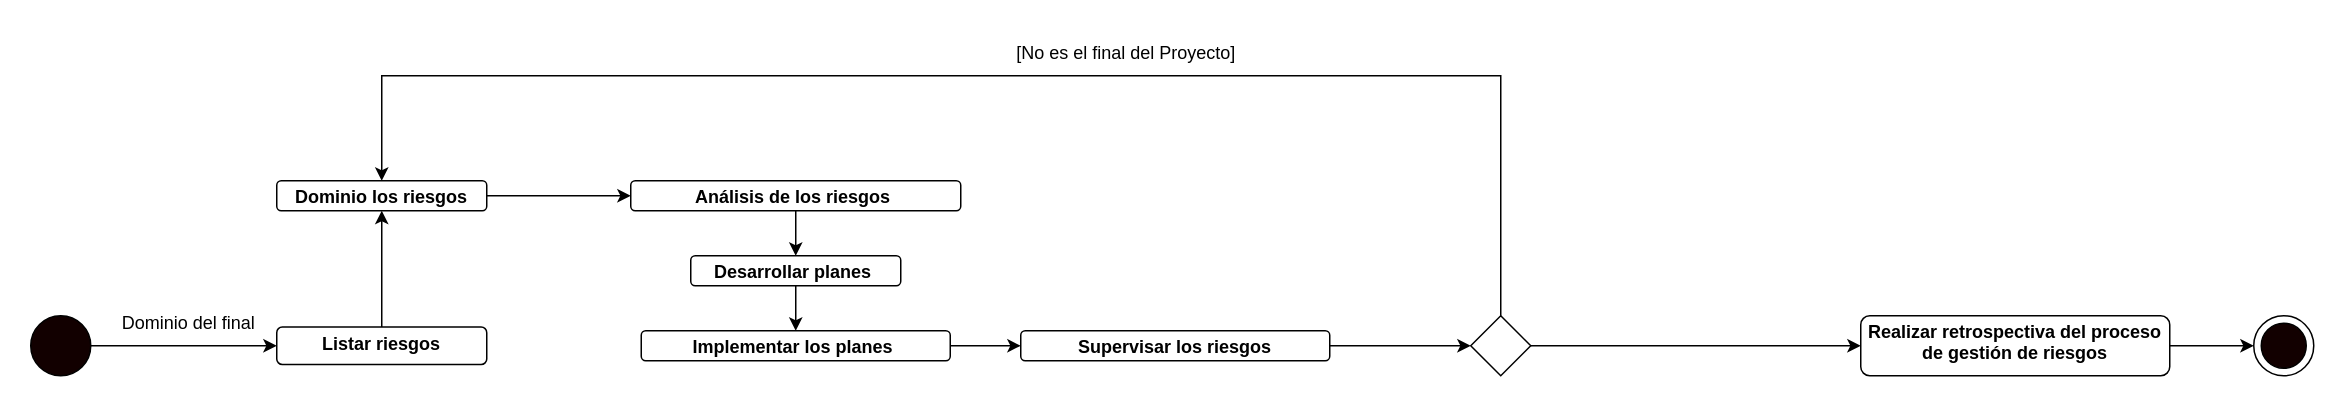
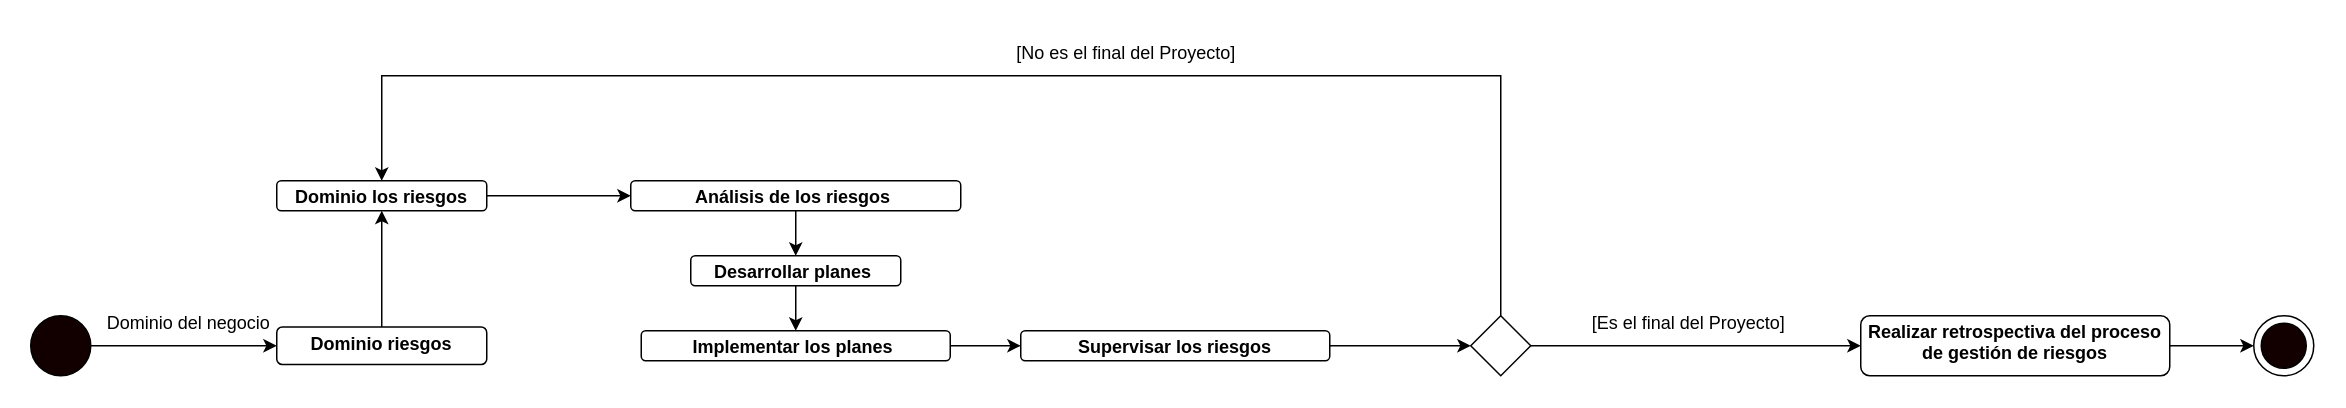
node "Dominio del final": label "Dominio del final" -> "Dominio del negocio"
node "[Es el final del Proyecto]": added
node "Listar riesgos": label "Listar riesgos" -> "Dominio riesgos"
